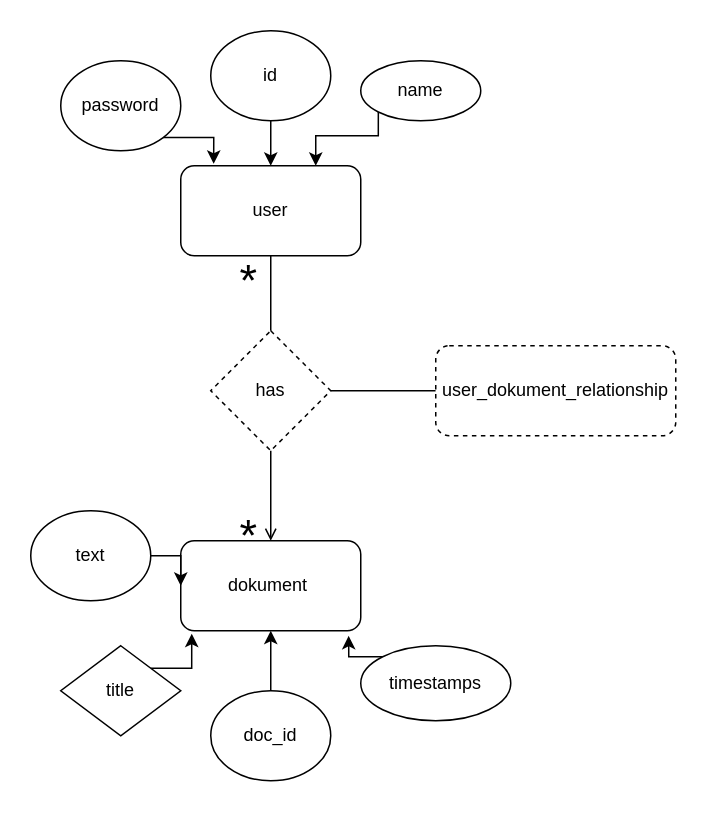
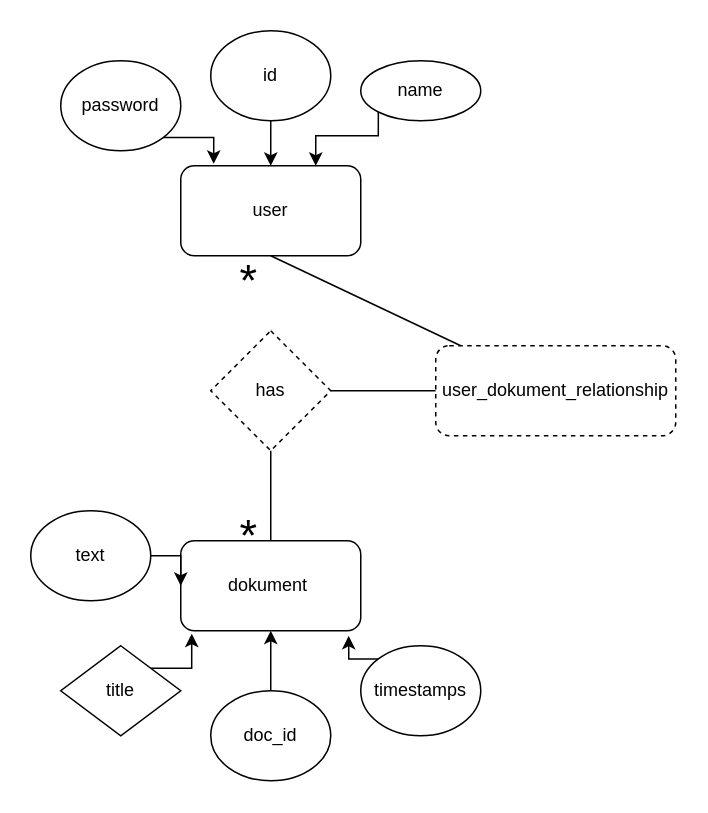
edge "user" -- "has": now "user" -- "user_dokument_relationship"
edge "has" -> "dokument": arrowhead open -> none
node "timestamps": size 150x75 -> 120x90
